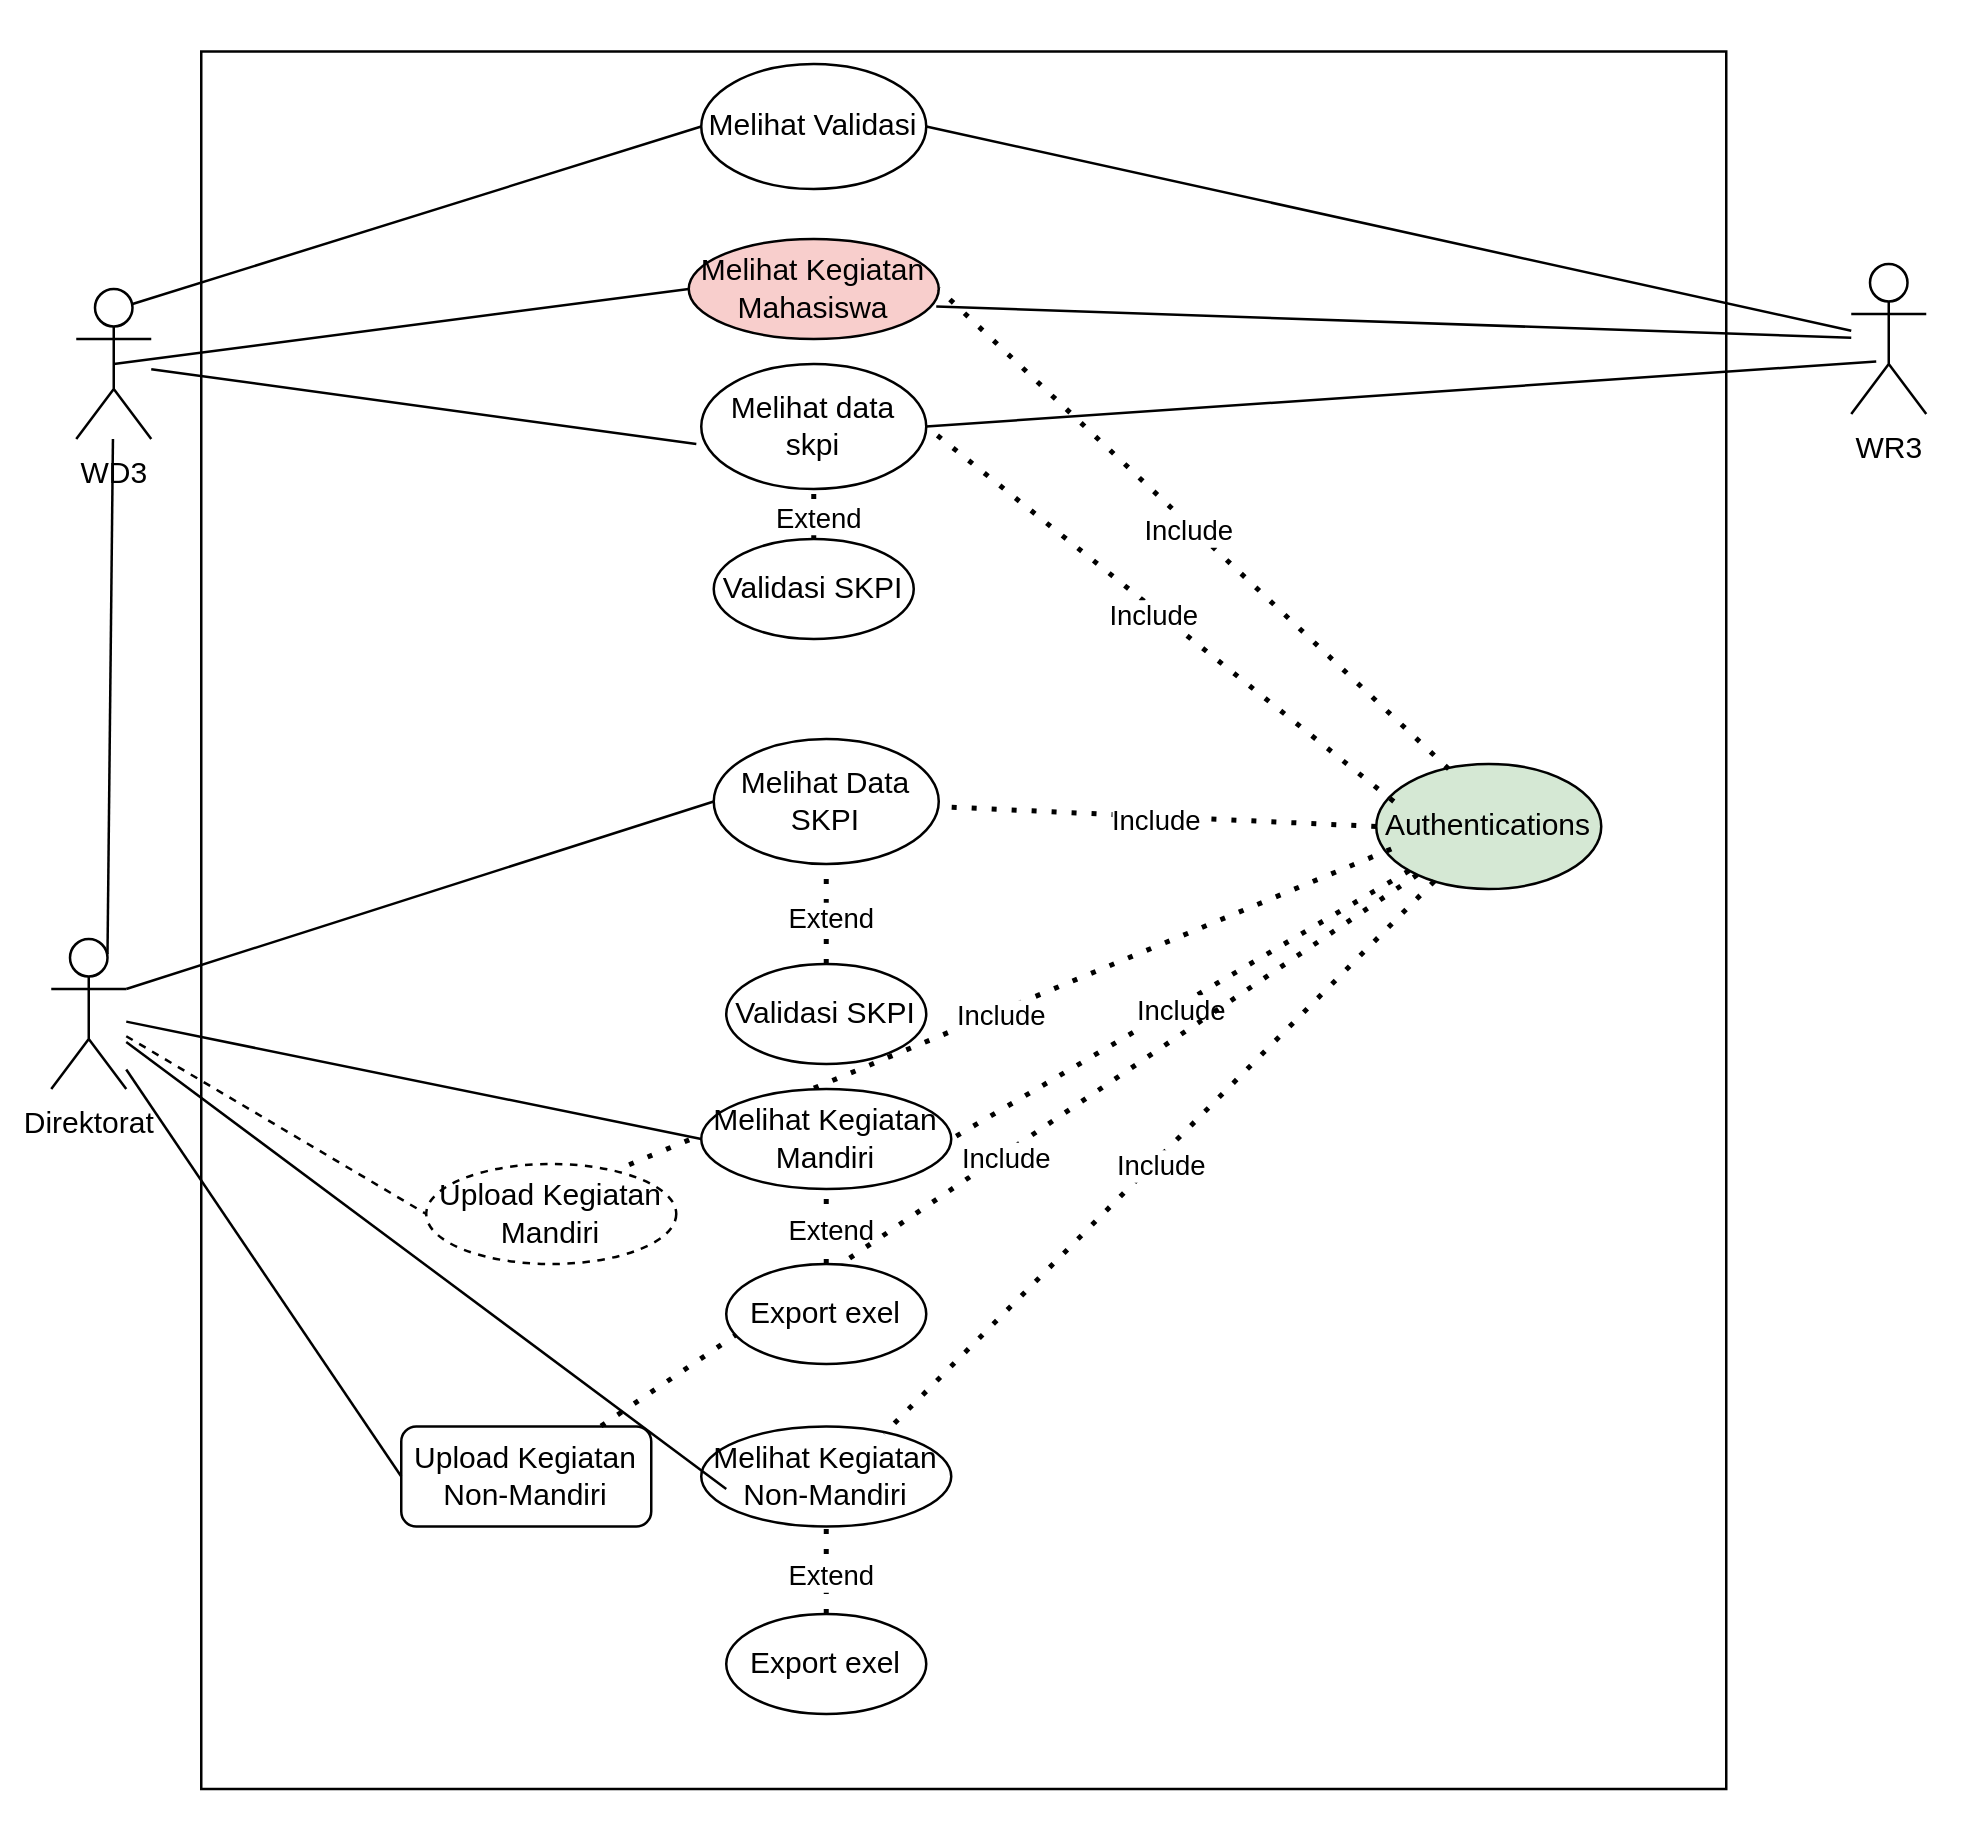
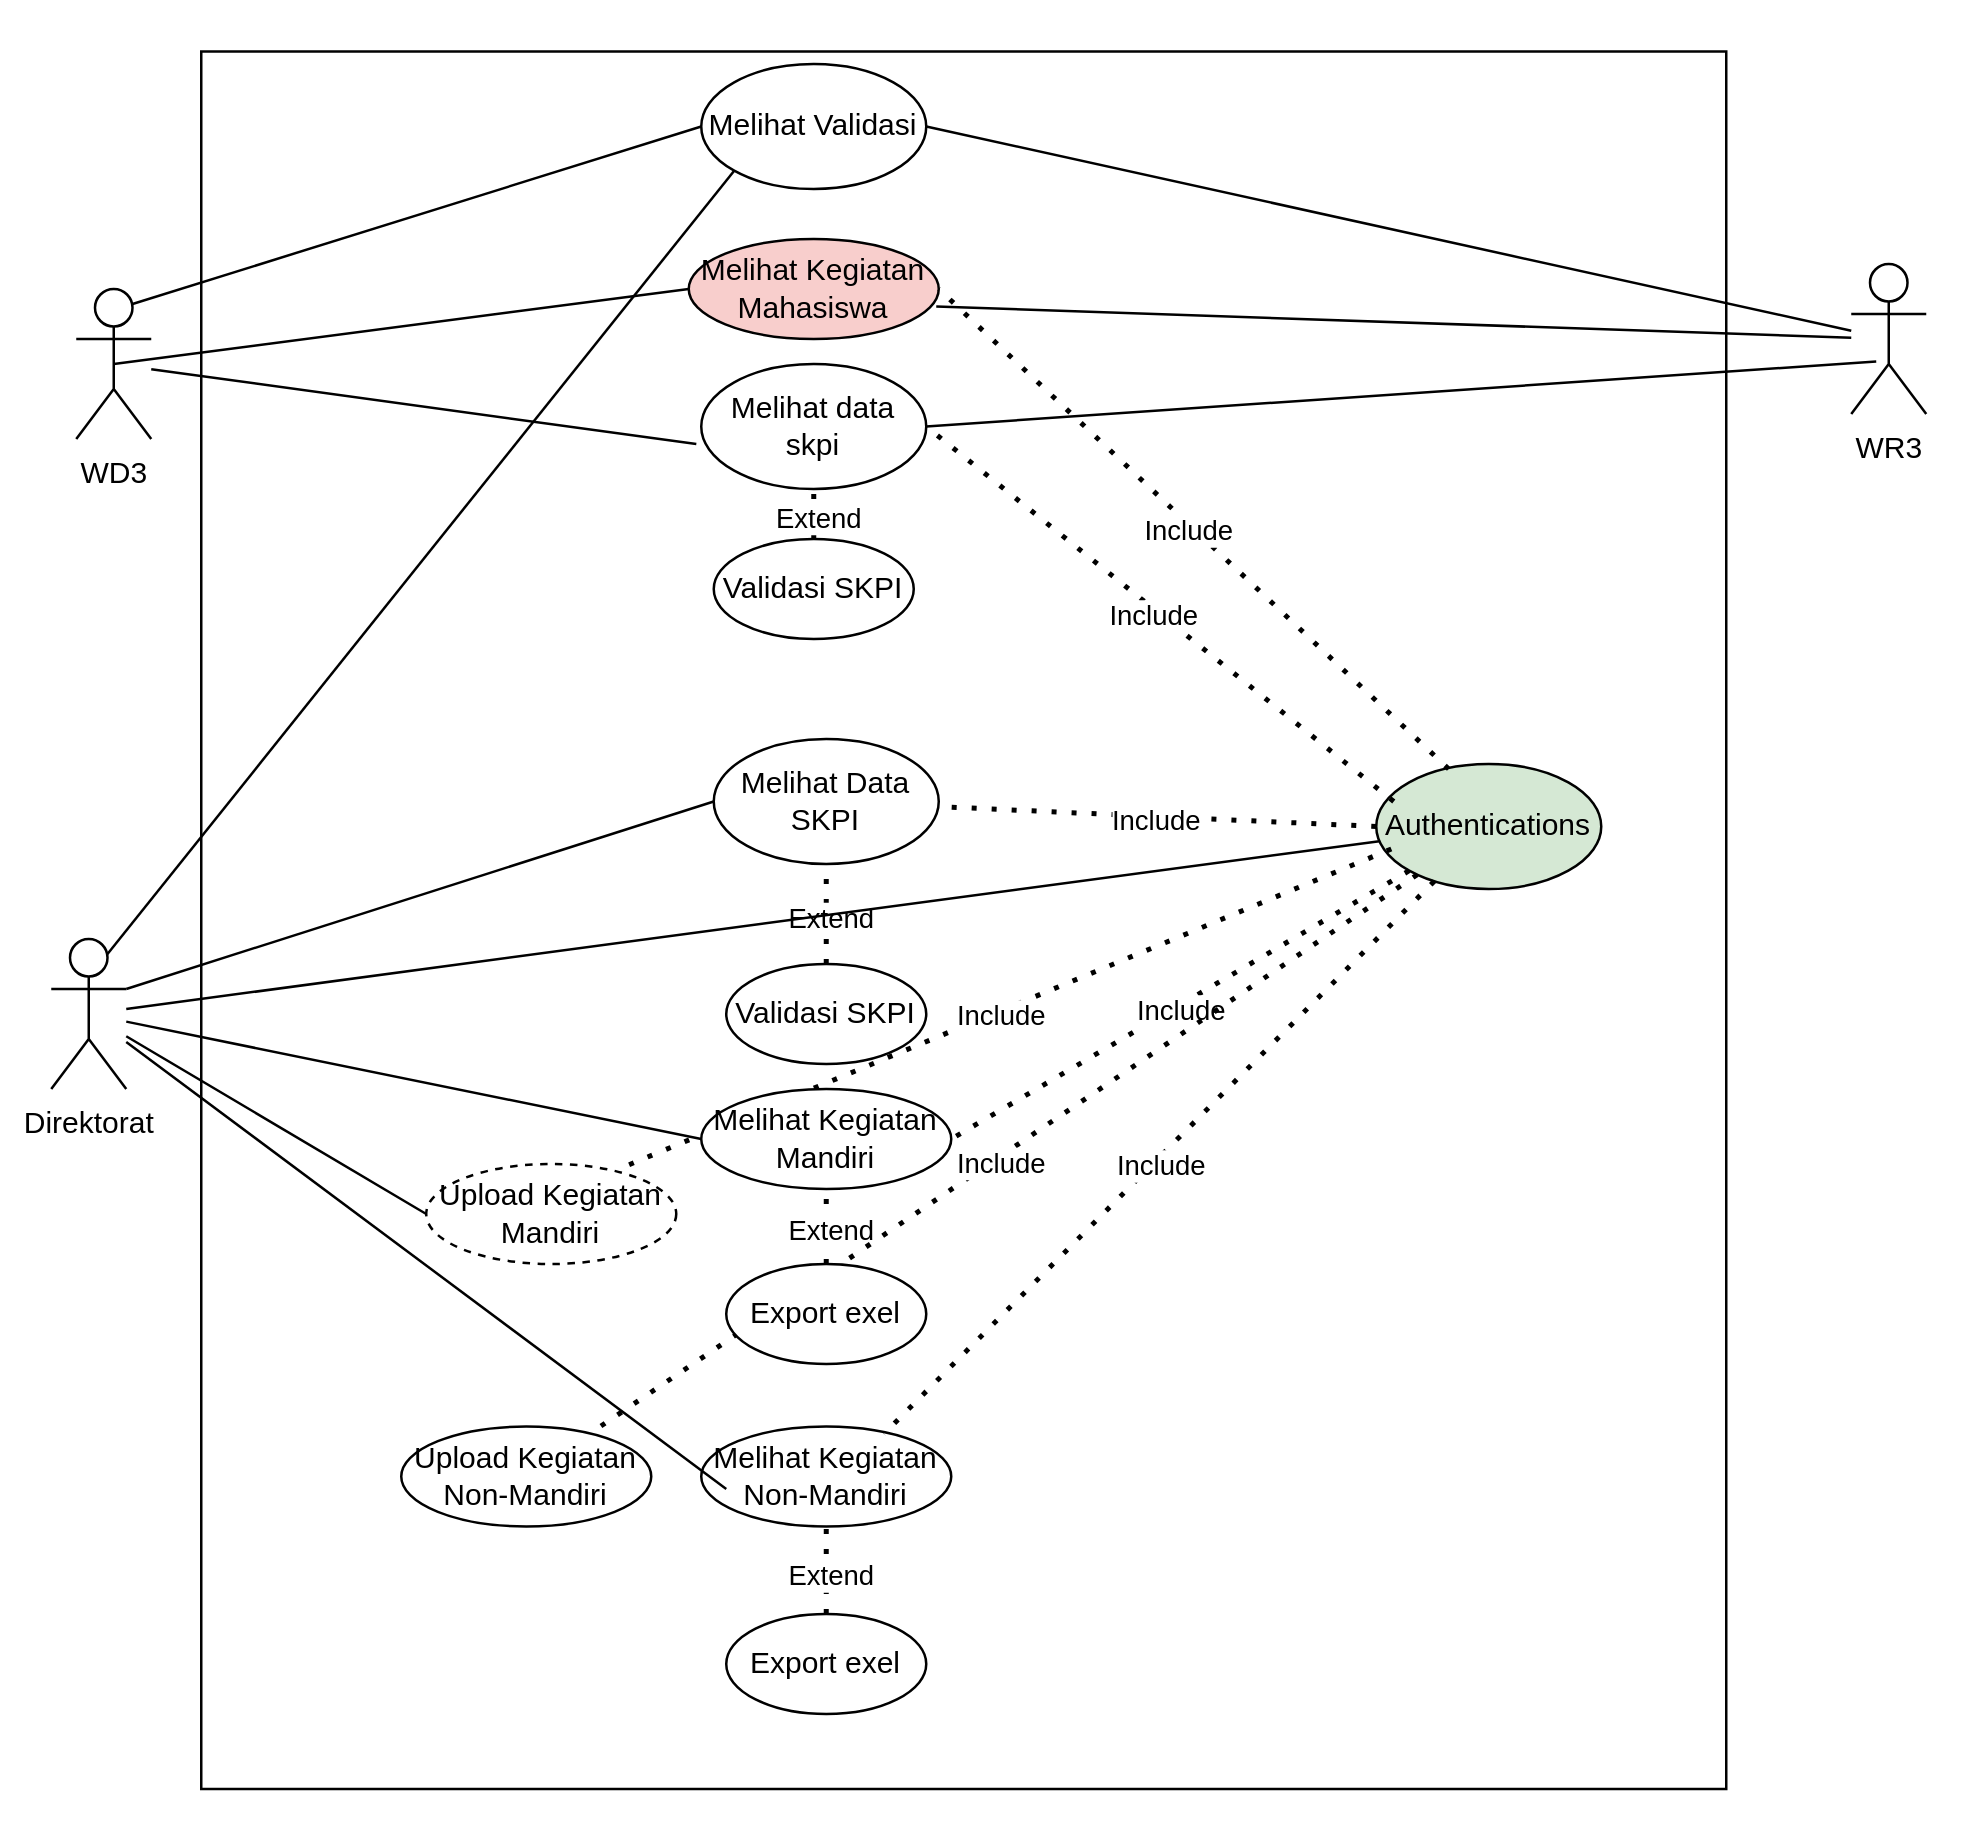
edge "WD3" -- "Direktorat": now "Melihat Validasi" -- "Direktorat"
edge "Direktorat" -- "Upload Kegiatan Mandiri": style dashed -> solid
edge "Direktorat" -- "Upload Kegiatan Non-Mandiri": now "Direktorat" -- "Authentications"
node "Upload Kegiatan Non-Mandiri": shape rounded rectangle -> ellipse
